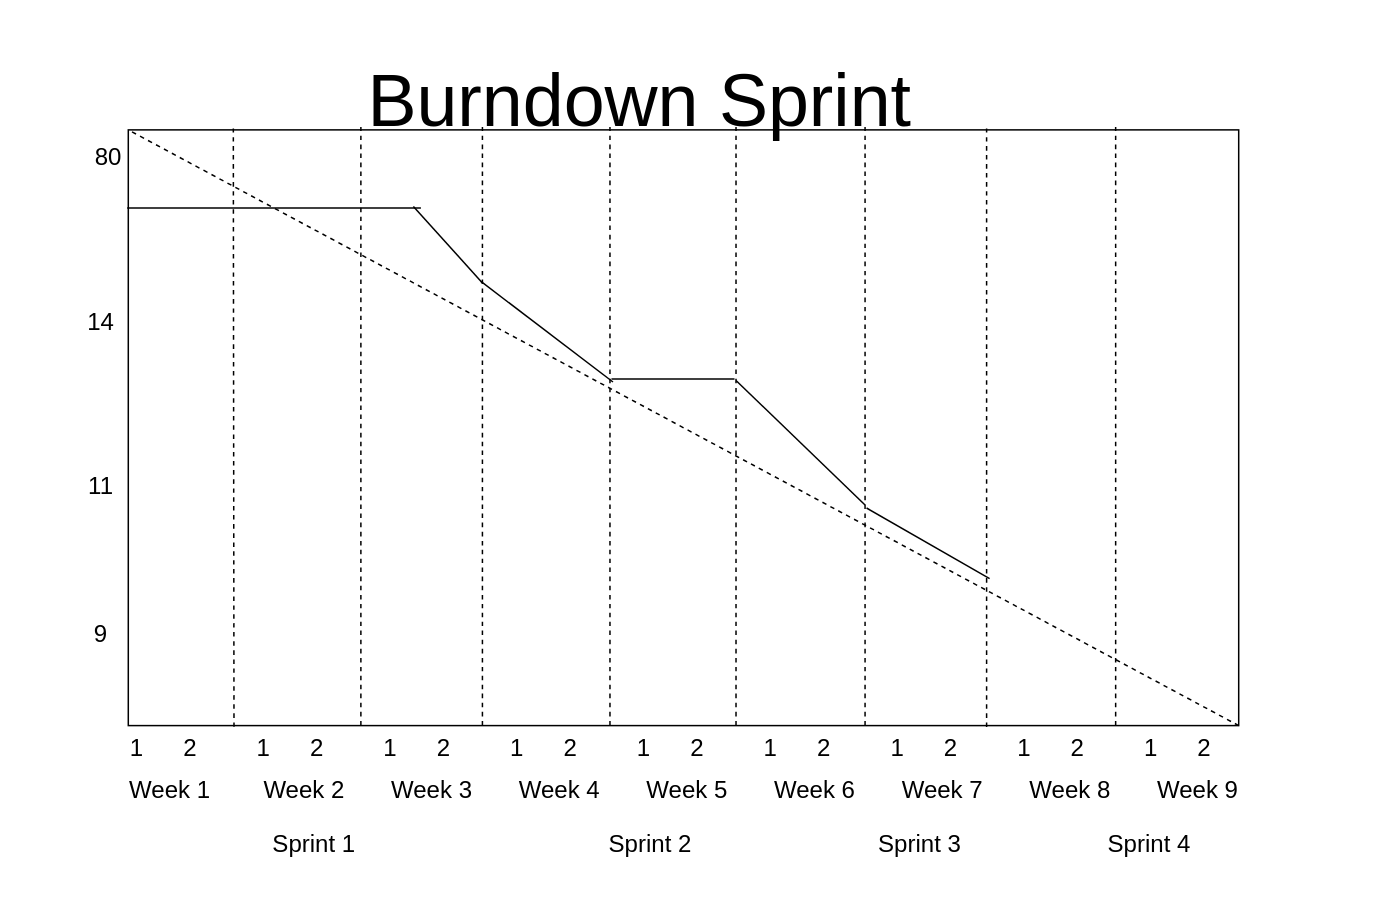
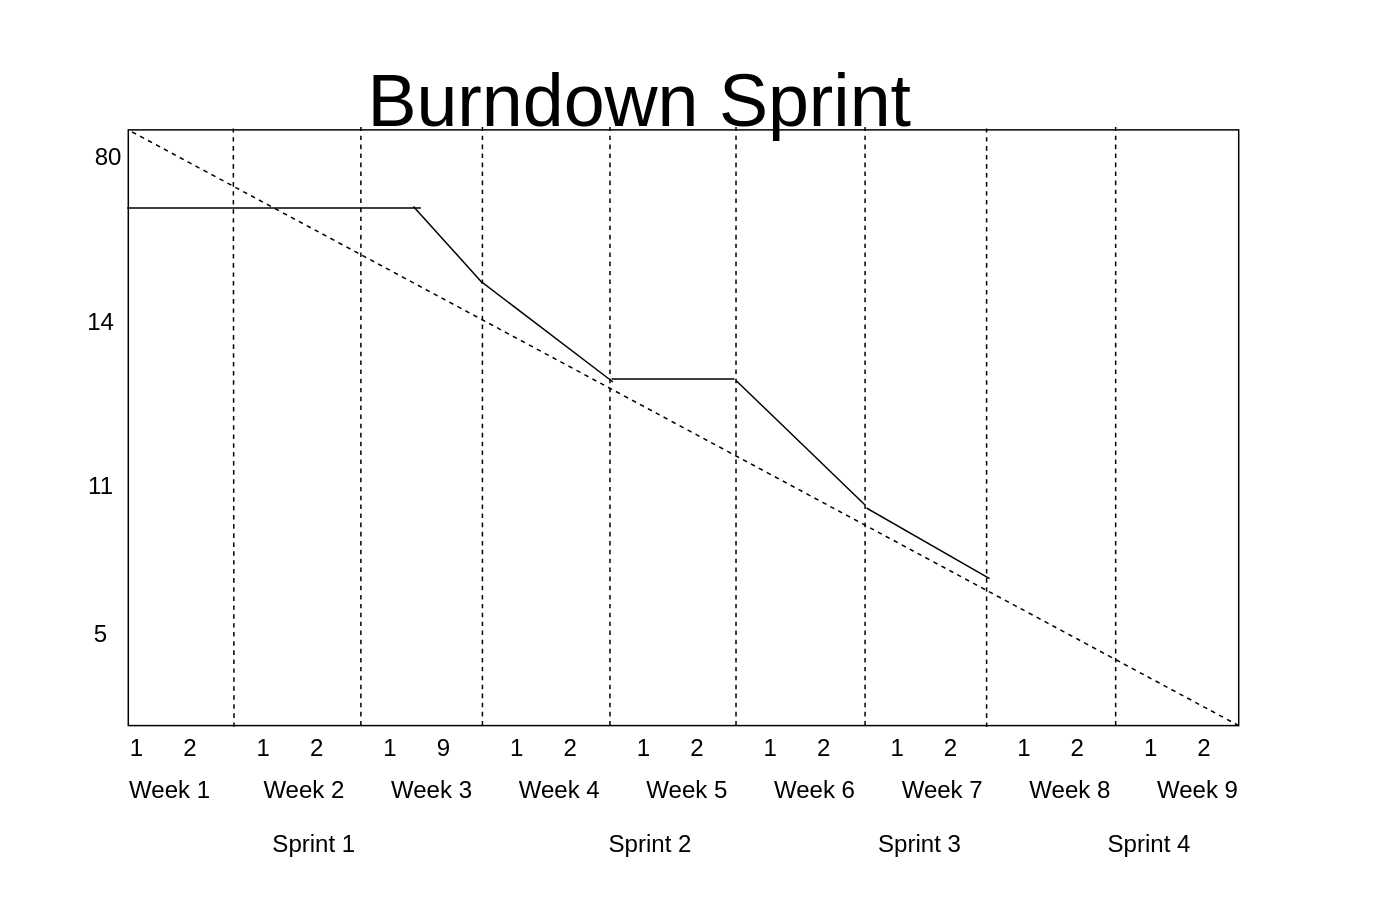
node "9": label "9" -> "5"
node "1 2 1 2 1 2 1 2 1 2 1 2 1 2 1 2 1 2": label "1 2 1 2 1 2 1 2 1 2 1 2 1 2 1 2 1 2" -> "1 2 1 2 1 9 1 2 1 2 1 2 1 2 1 2 1 2"
